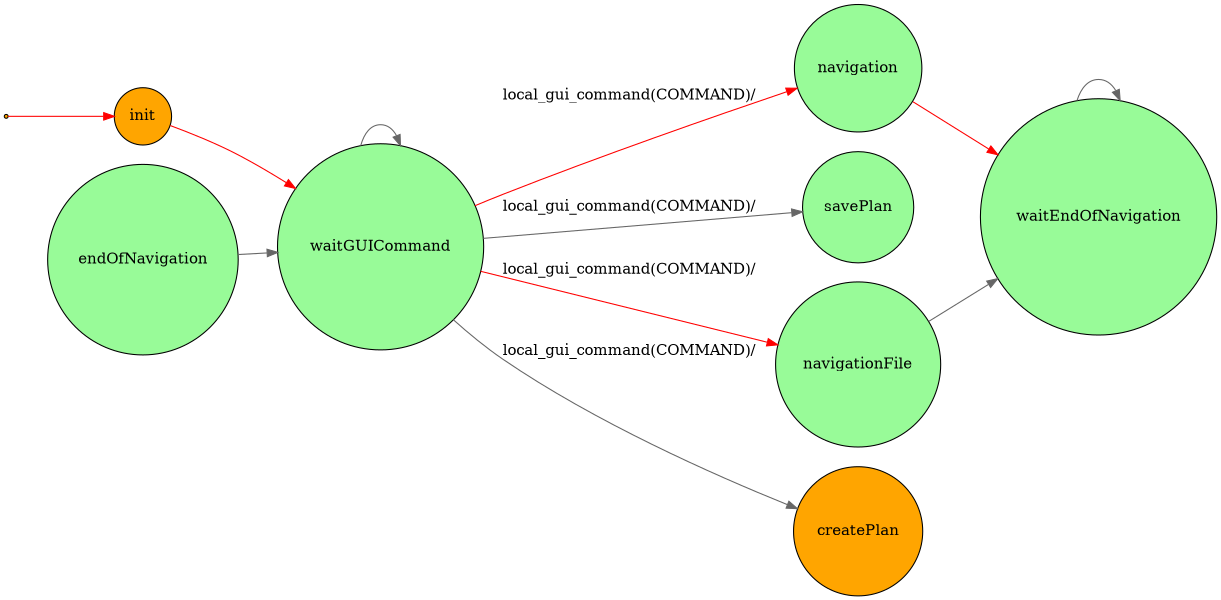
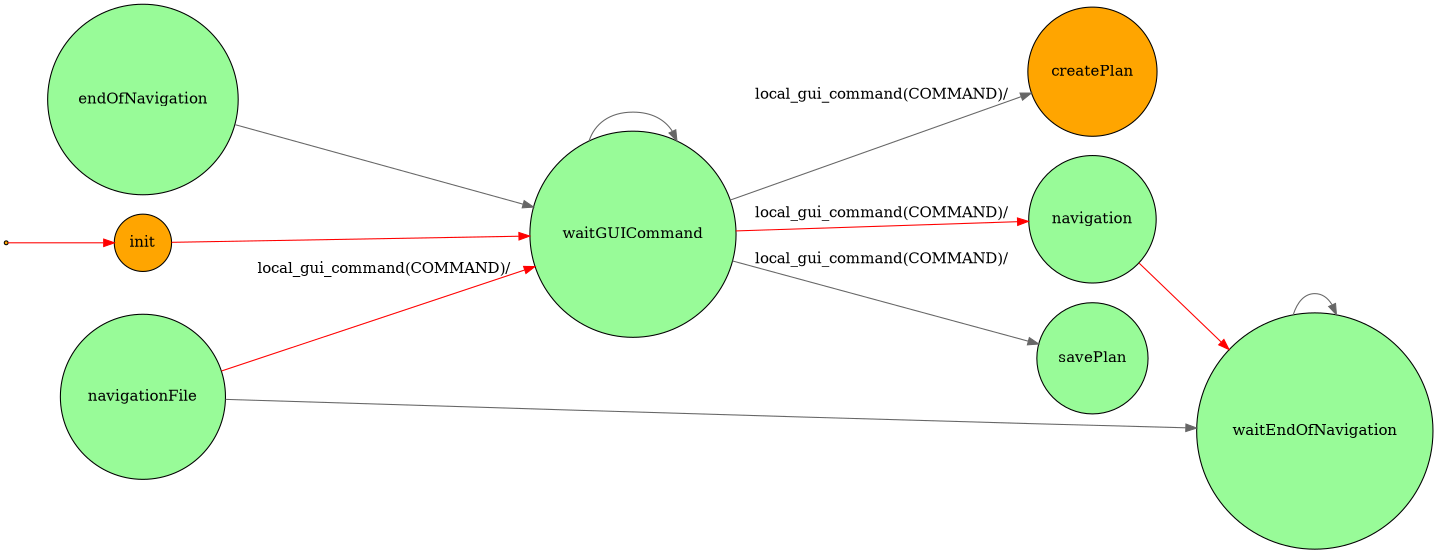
edge "waitGUICommand" -> "navigationFile": reversed
